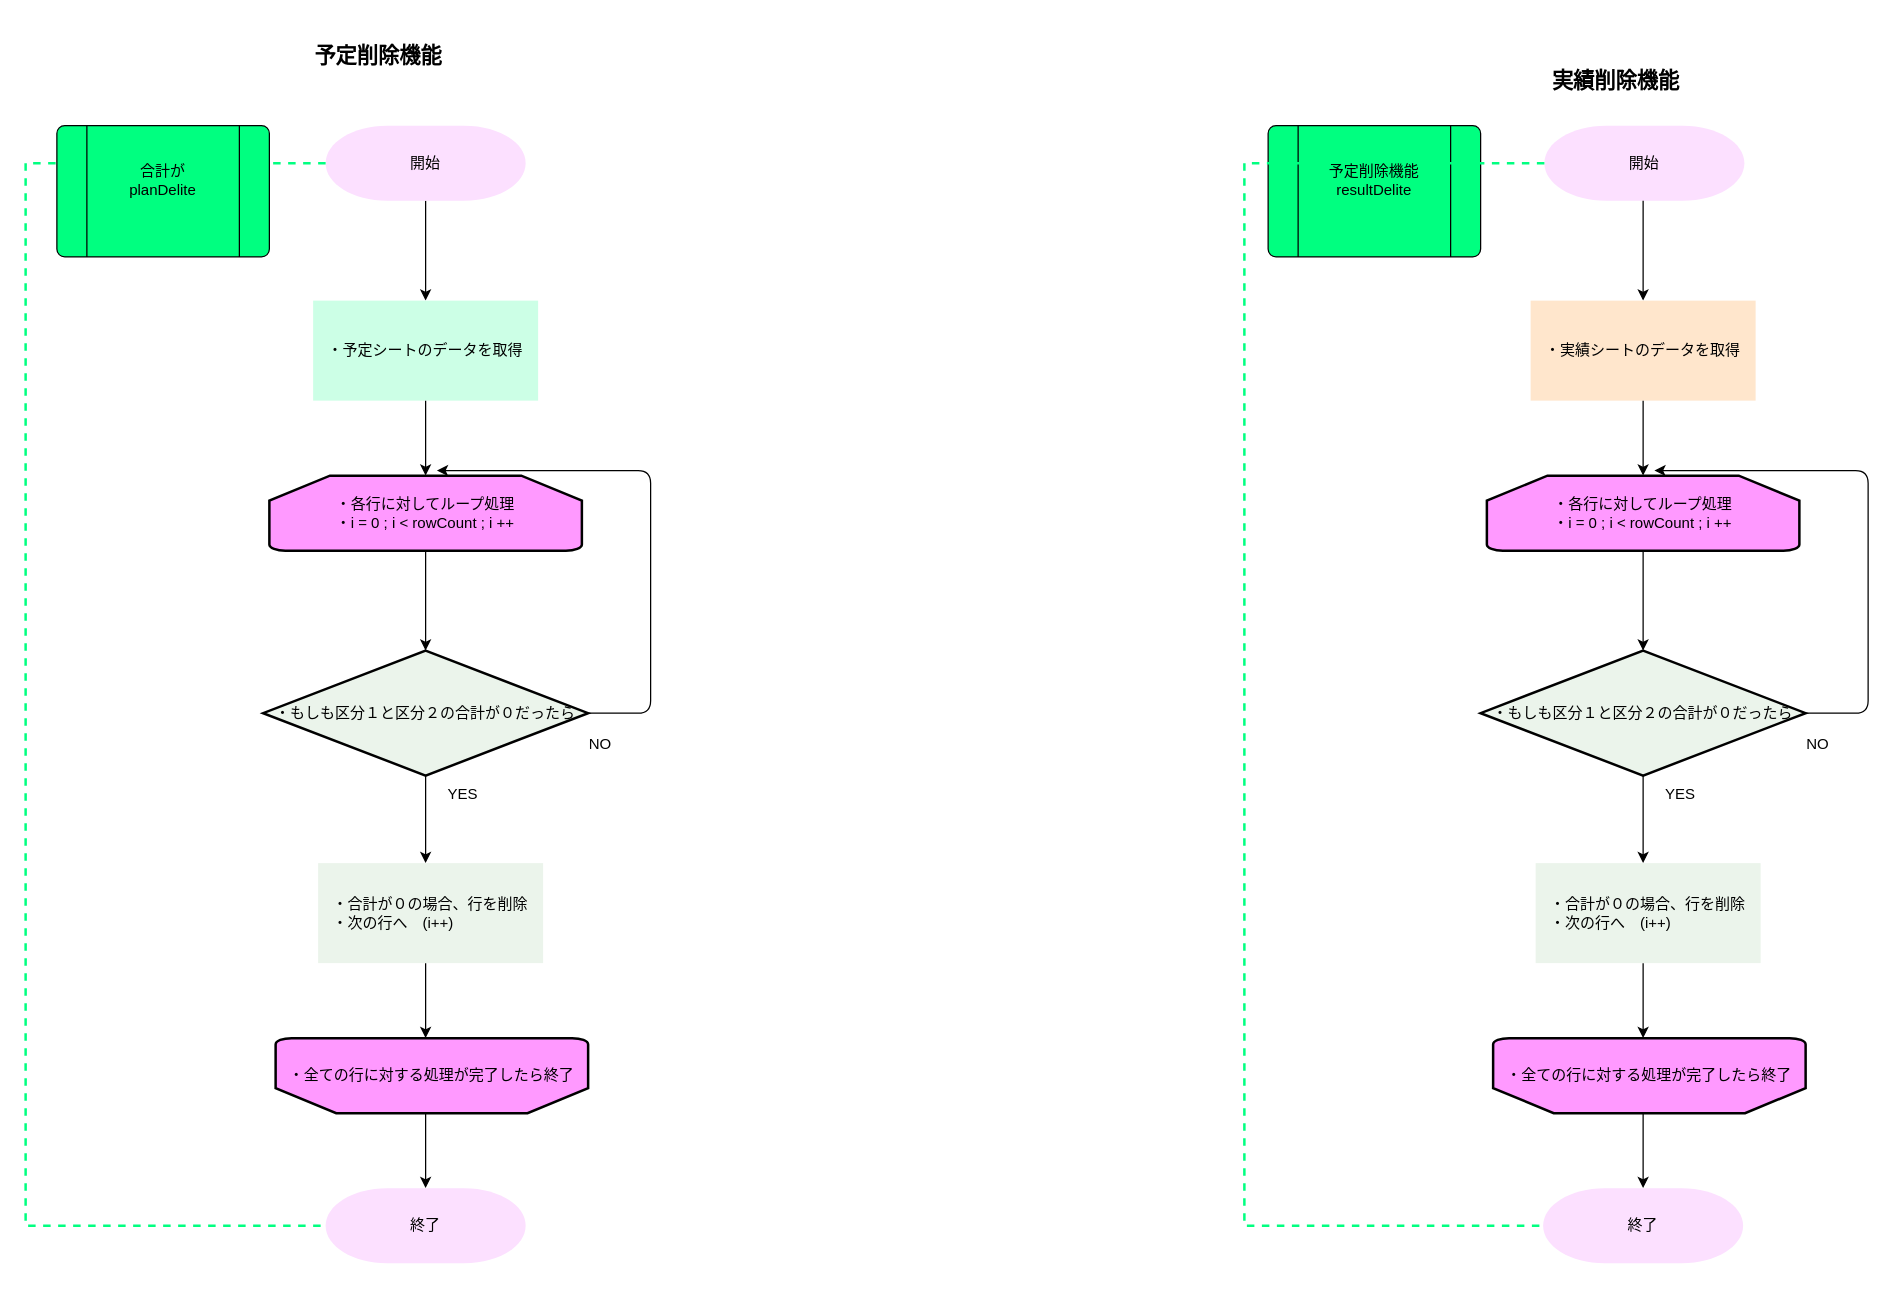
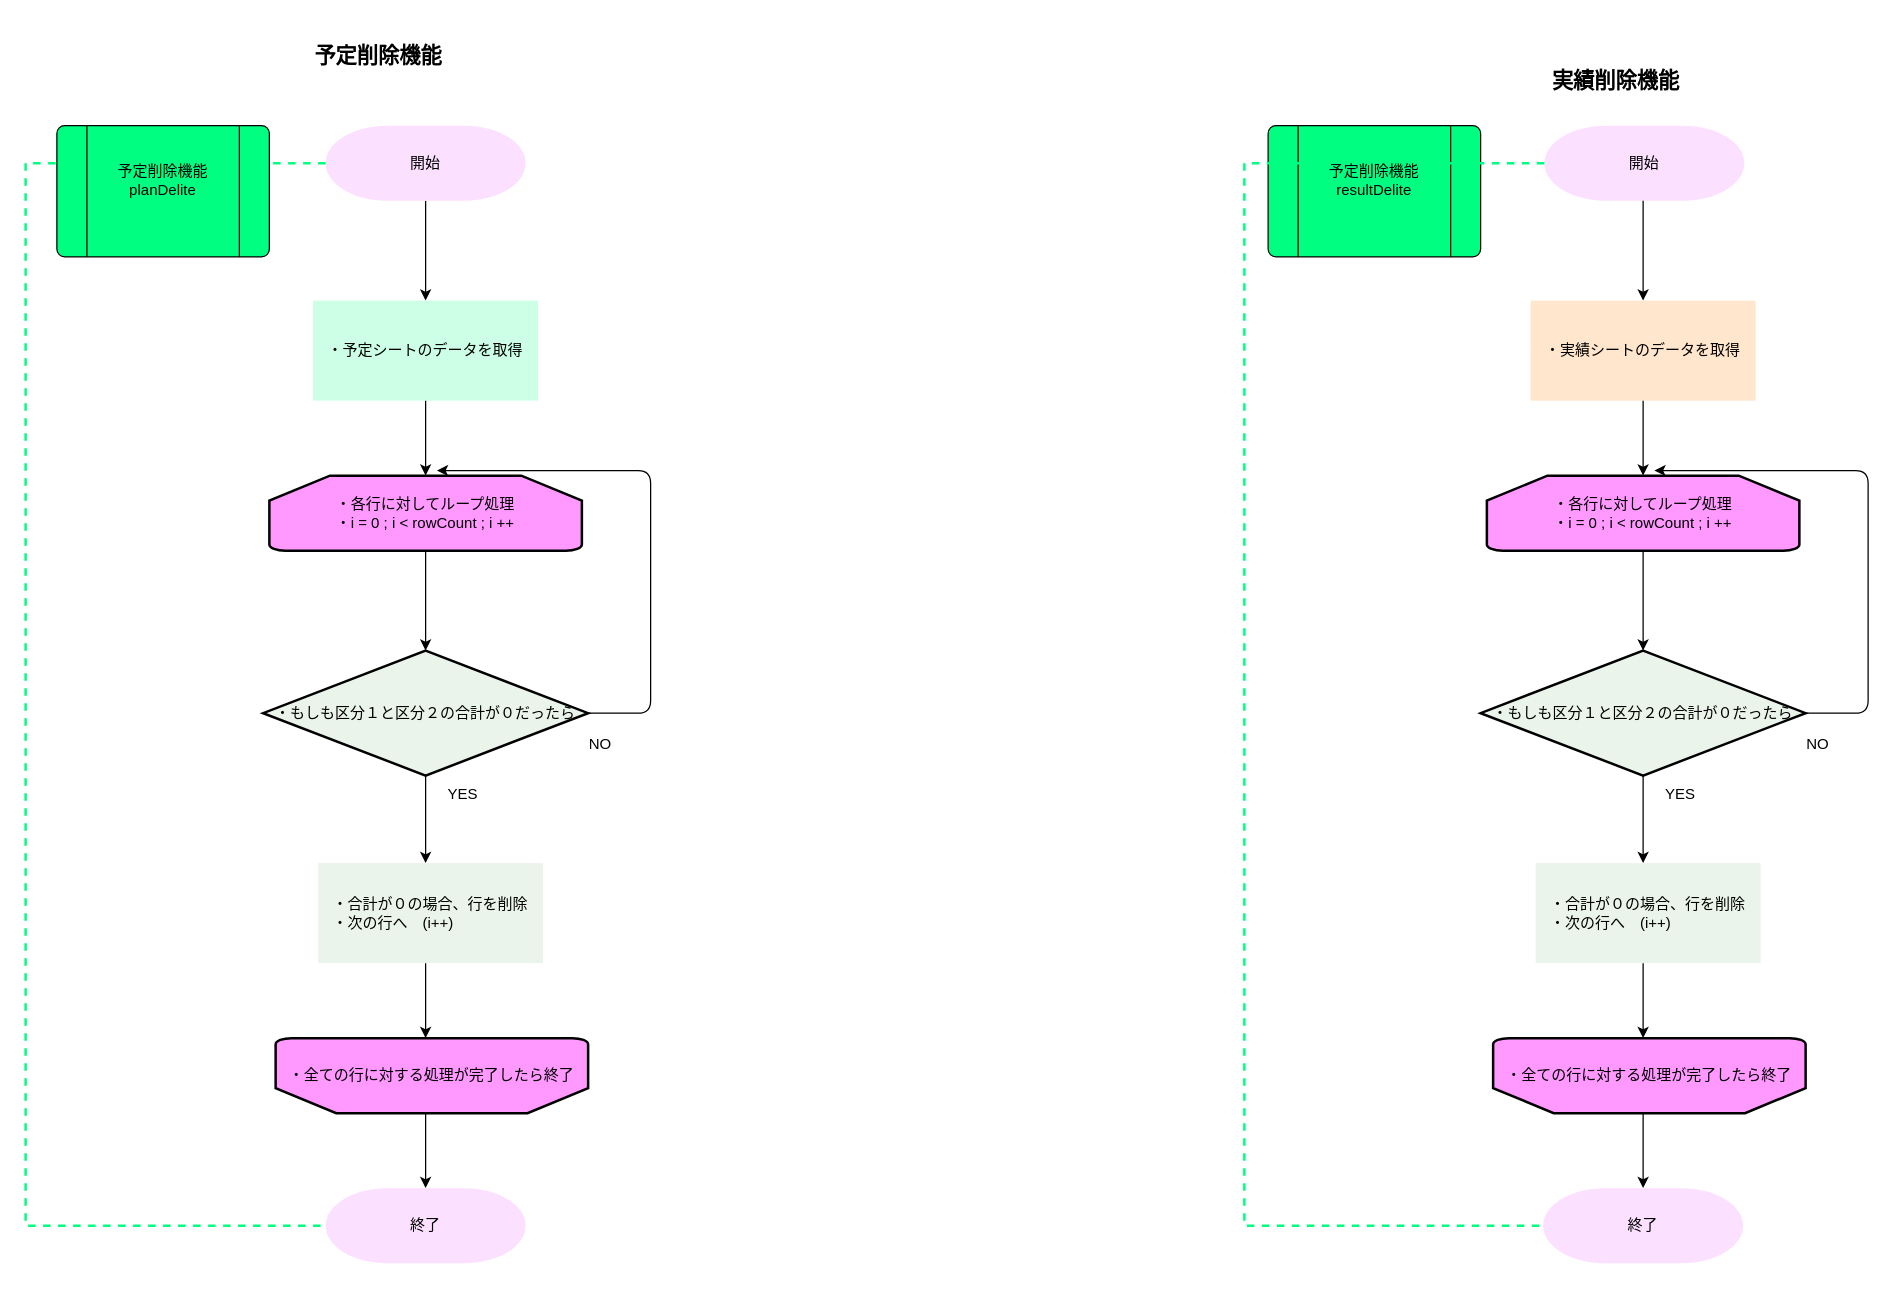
node "合計が planDelite": label "合計が planDelite" -> "予定削除機能 planDelite"
